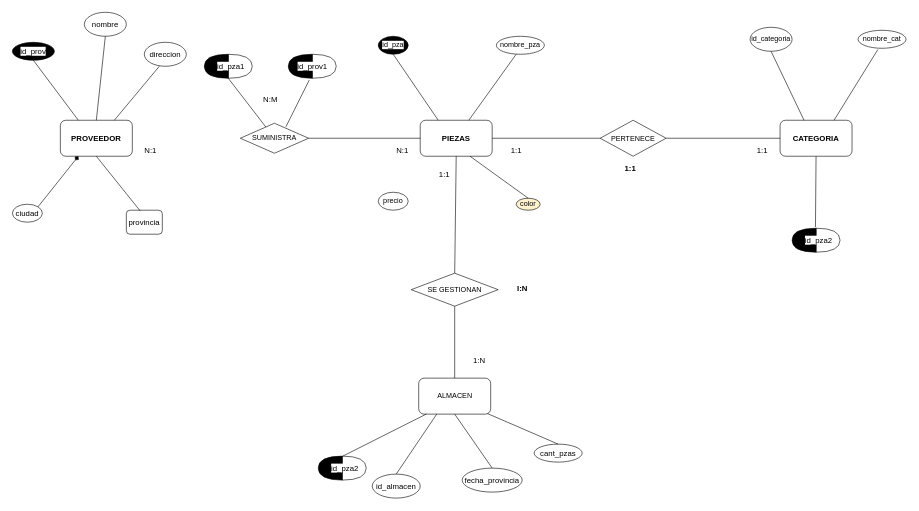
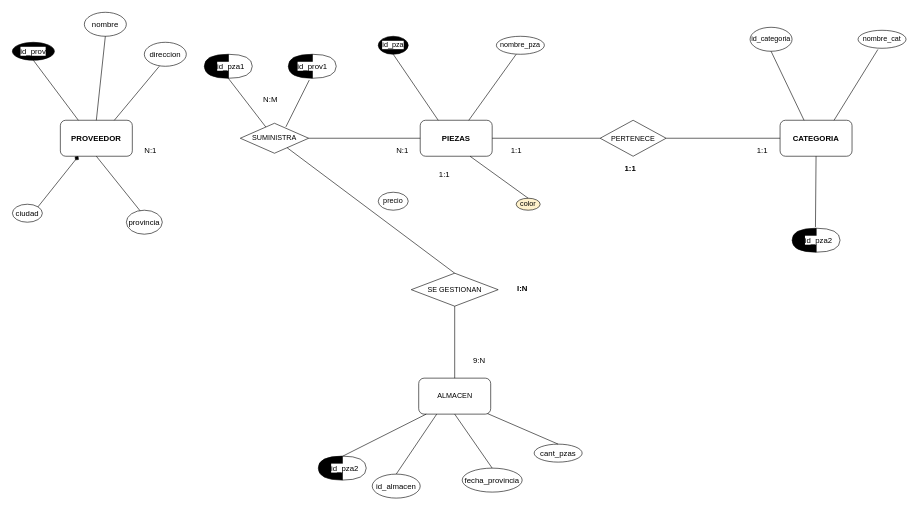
edge "PIEZAS" -- "SE GESTIONAN": now "SUMINISTRA" -- "SE GESTIONAN"
node "provincia": shape rounded rectangle -> ellipse
node "1:N": label "1:N" -> "9:N"
